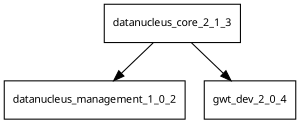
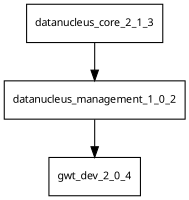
edge "datanucleus_core_2_1_3" -> "gwt_dev_2_0_4": now "datanucleus_management_1_0_2" -> "gwt_dev_2_0_4"
